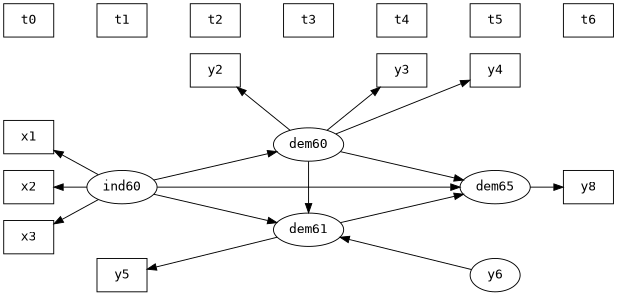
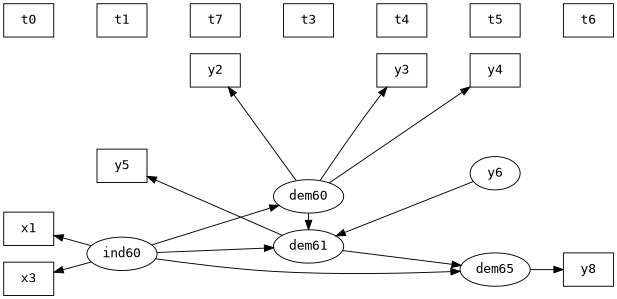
node "t2": label "t2" -> "t7"
edge "dem60" -> "dem65": removed
node "x2": removed
